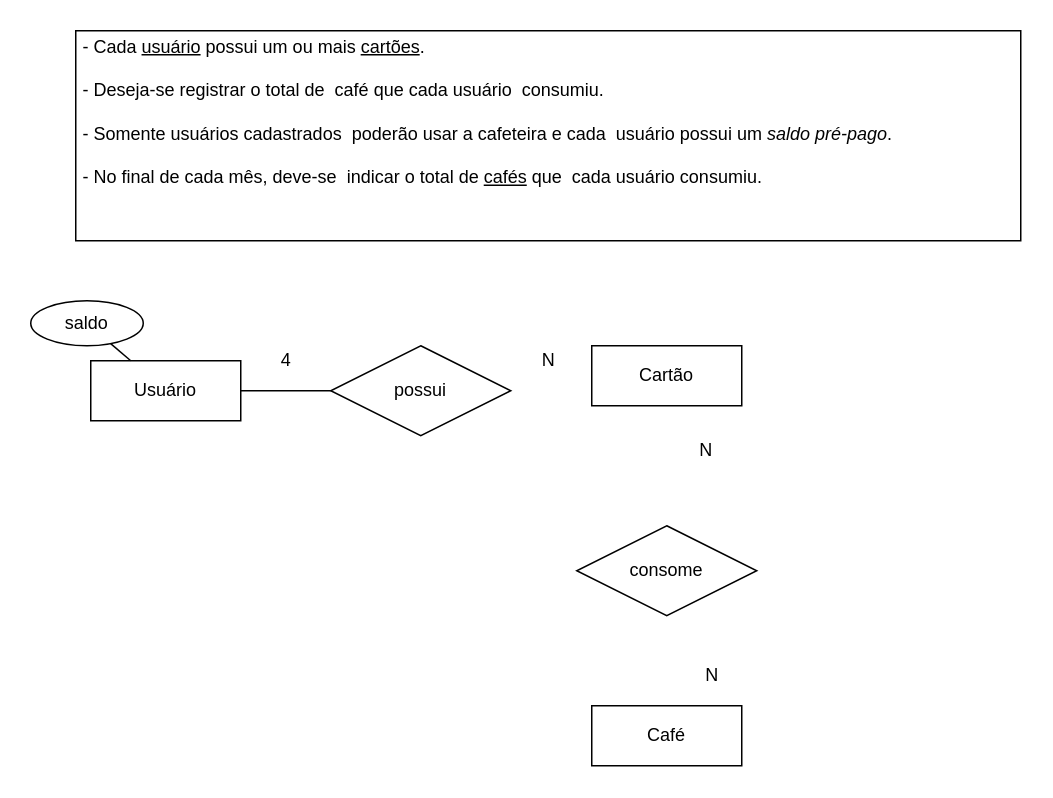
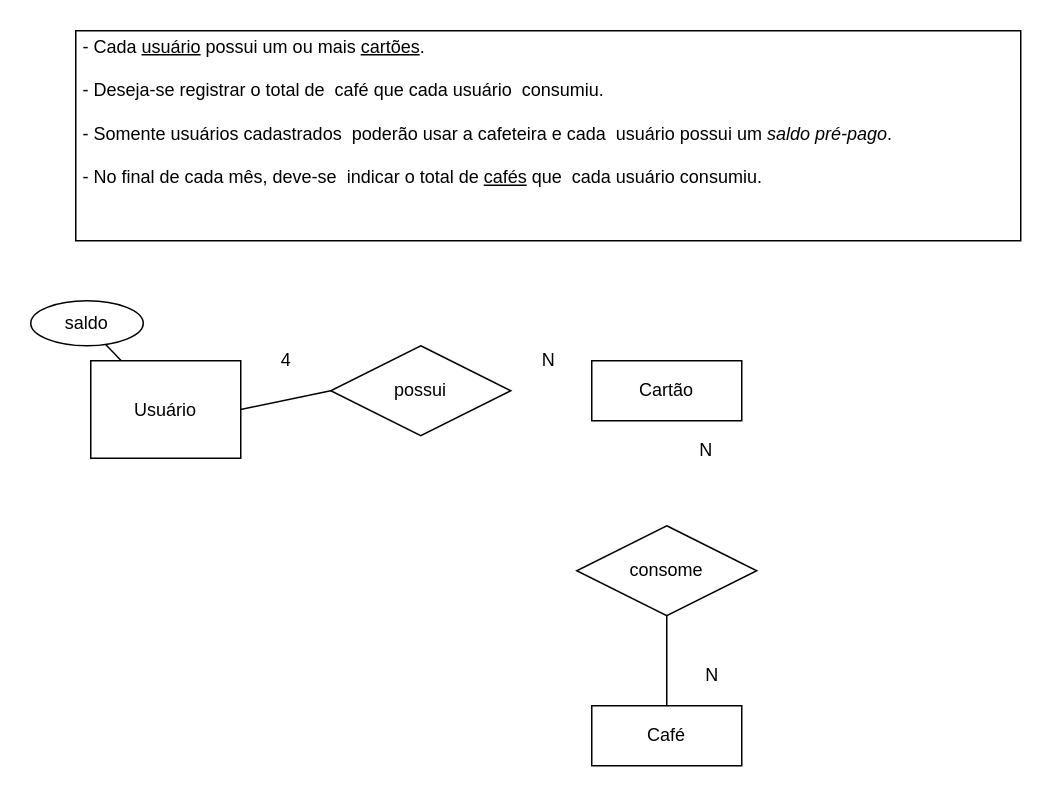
node "Cartão": moved (667, 376) -> (667, 391)
node "Usuário": size 150x60 -> 150x98
edge "consome" -- "Café": added
